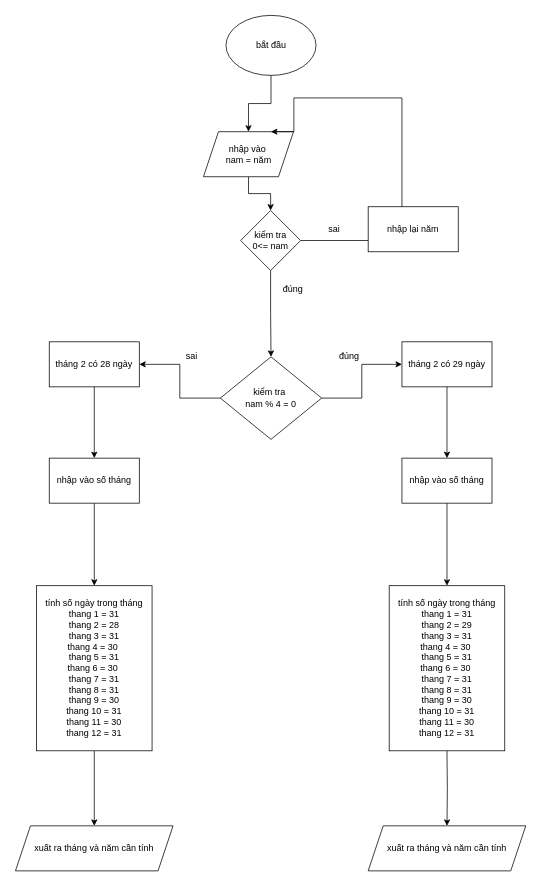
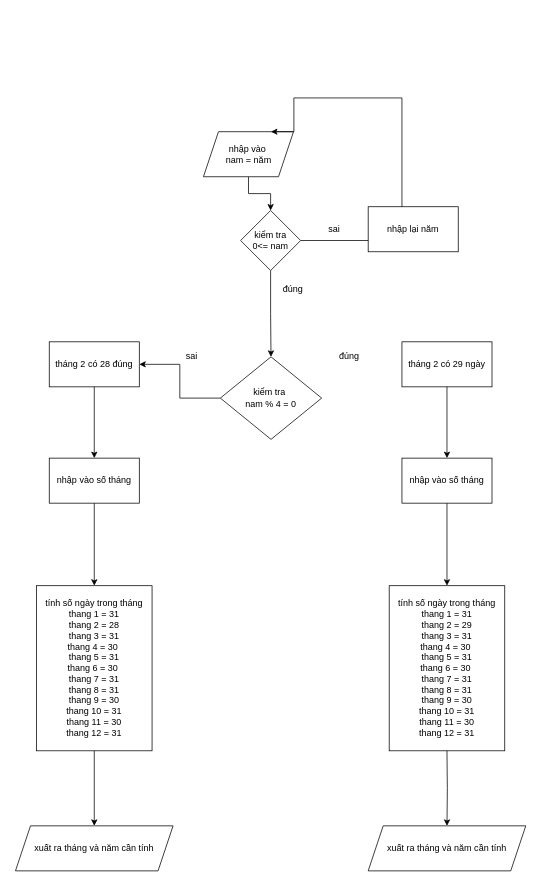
node "bắt đầu": removed
edge "bắt đầu" -> "nhập vào nam = năm": removed
node "tháng 2 có 28 ngày": label "tháng 2 có 28 ngày" -> "tháng 2 có 28 đúng"
edge "kiểm tra nam % 4 = 0" -> "tháng 2 có 29 ngày": removed
